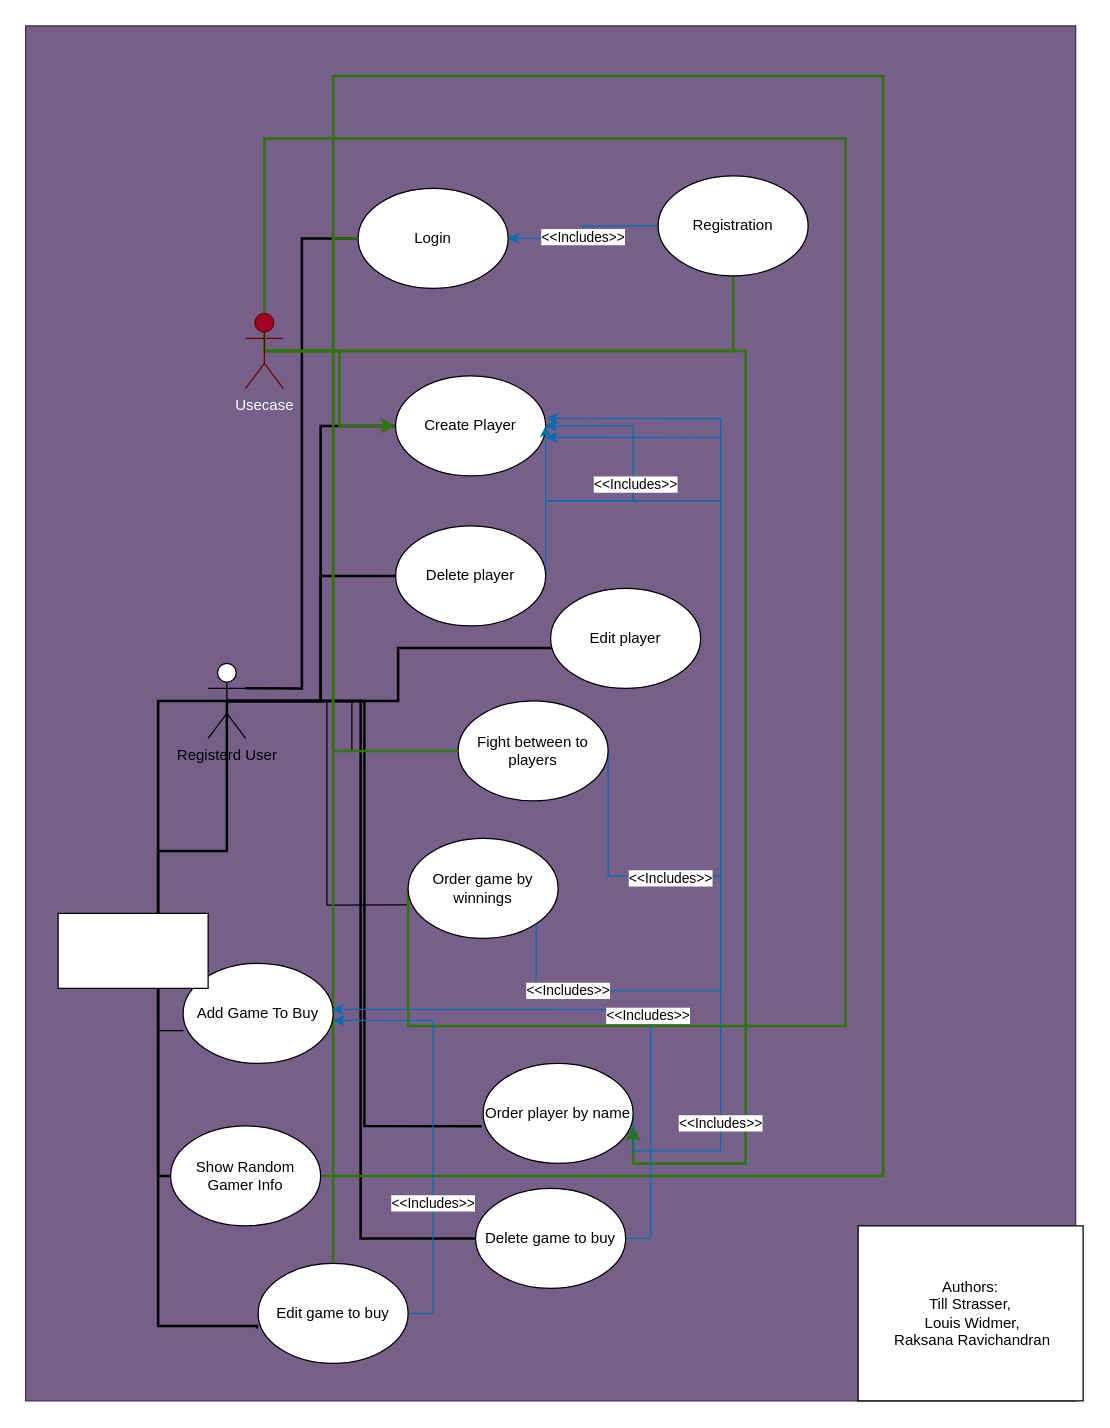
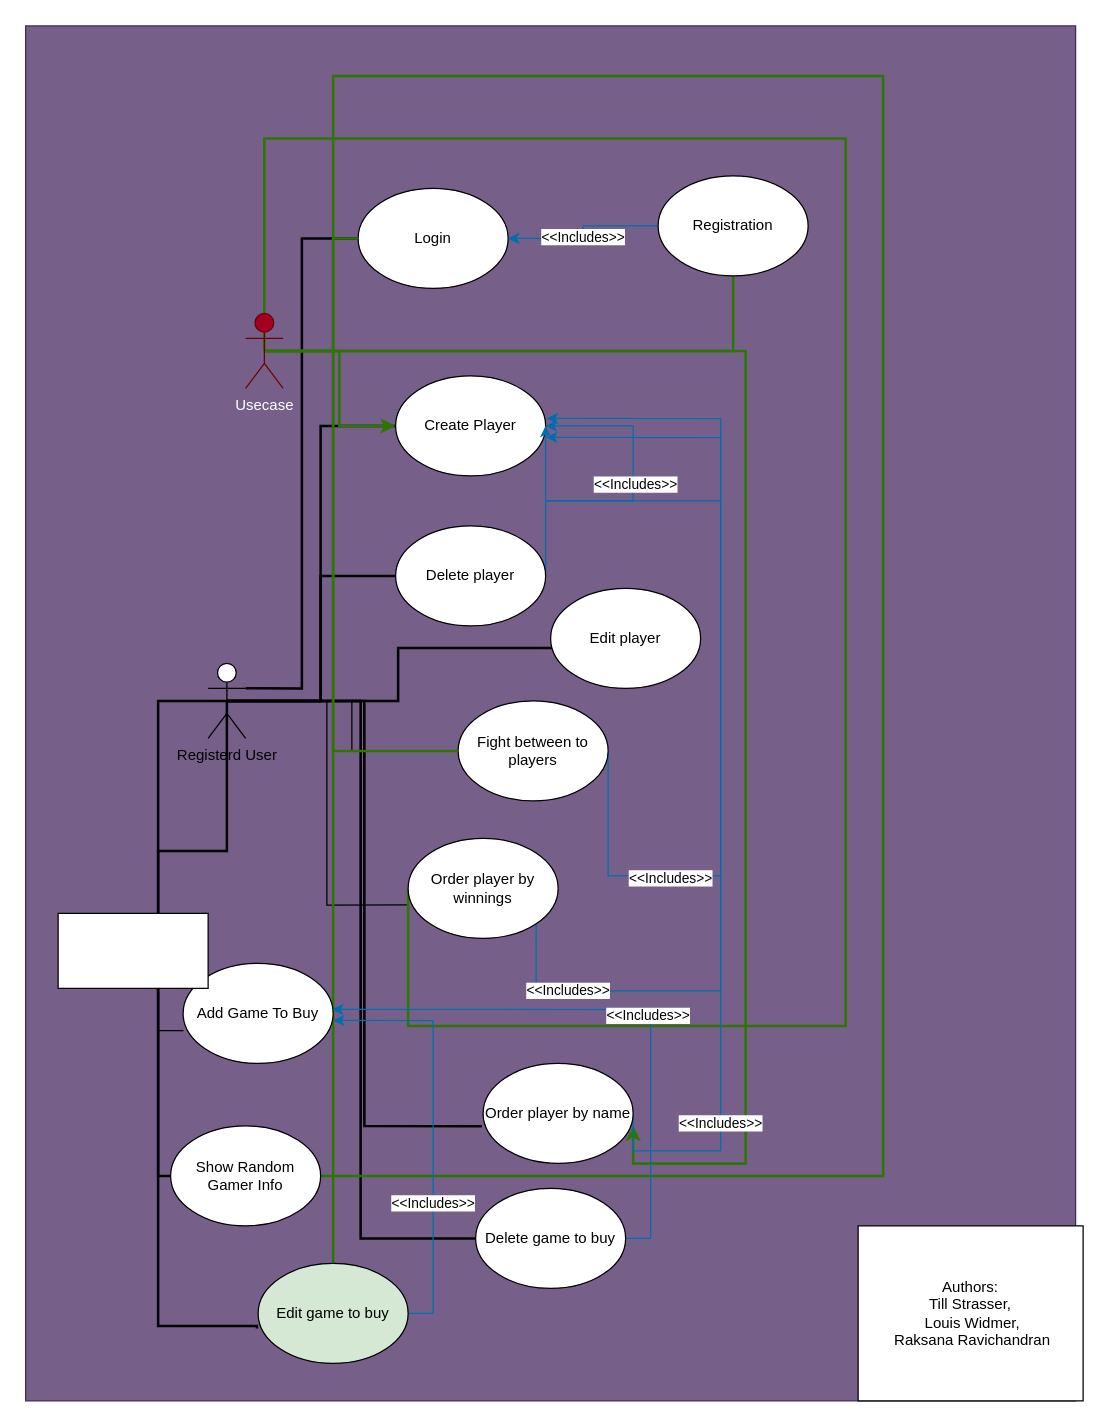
node "Order game by winnings": label "Order game by winnings" -> "Order player by winnings"
node "Edit game to buy": fillcolor #ffffff -> #d5e8d4
